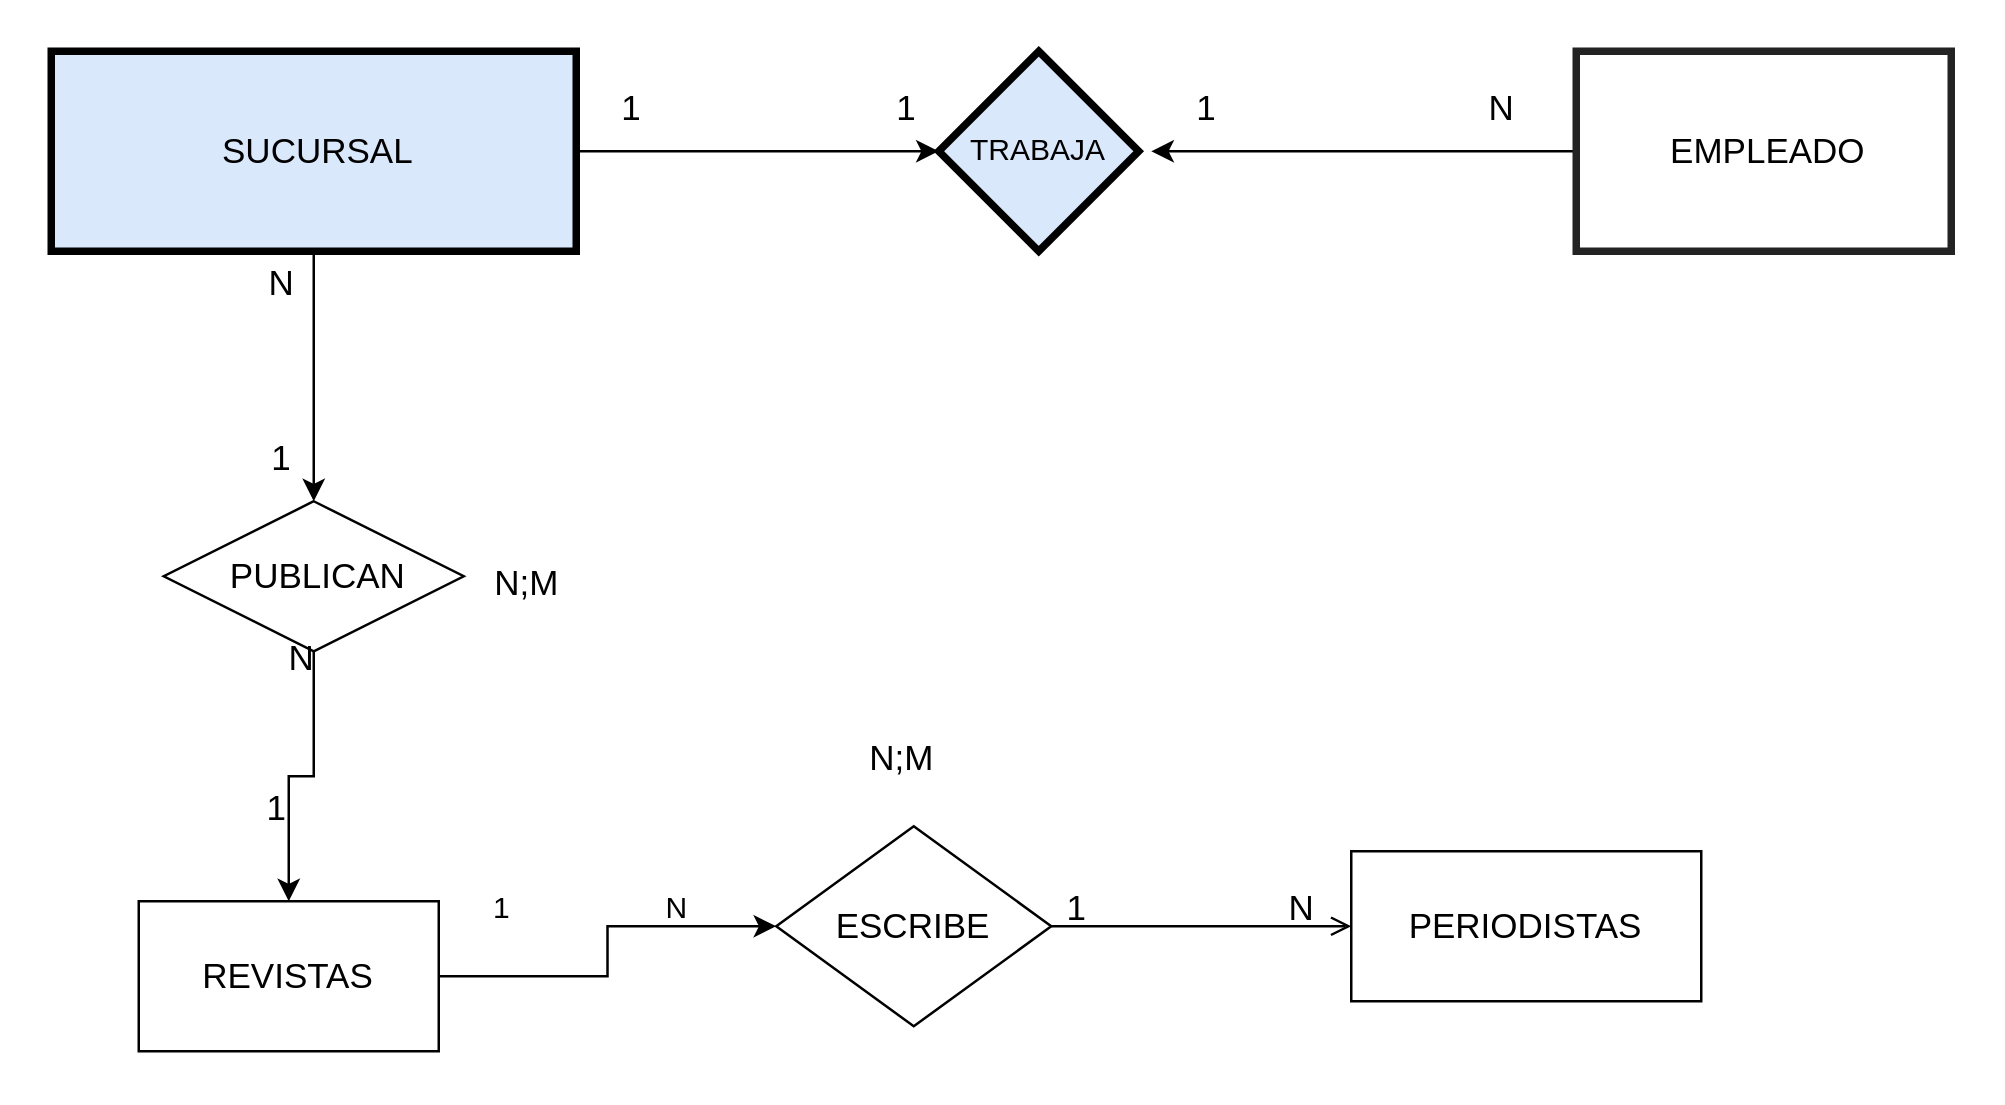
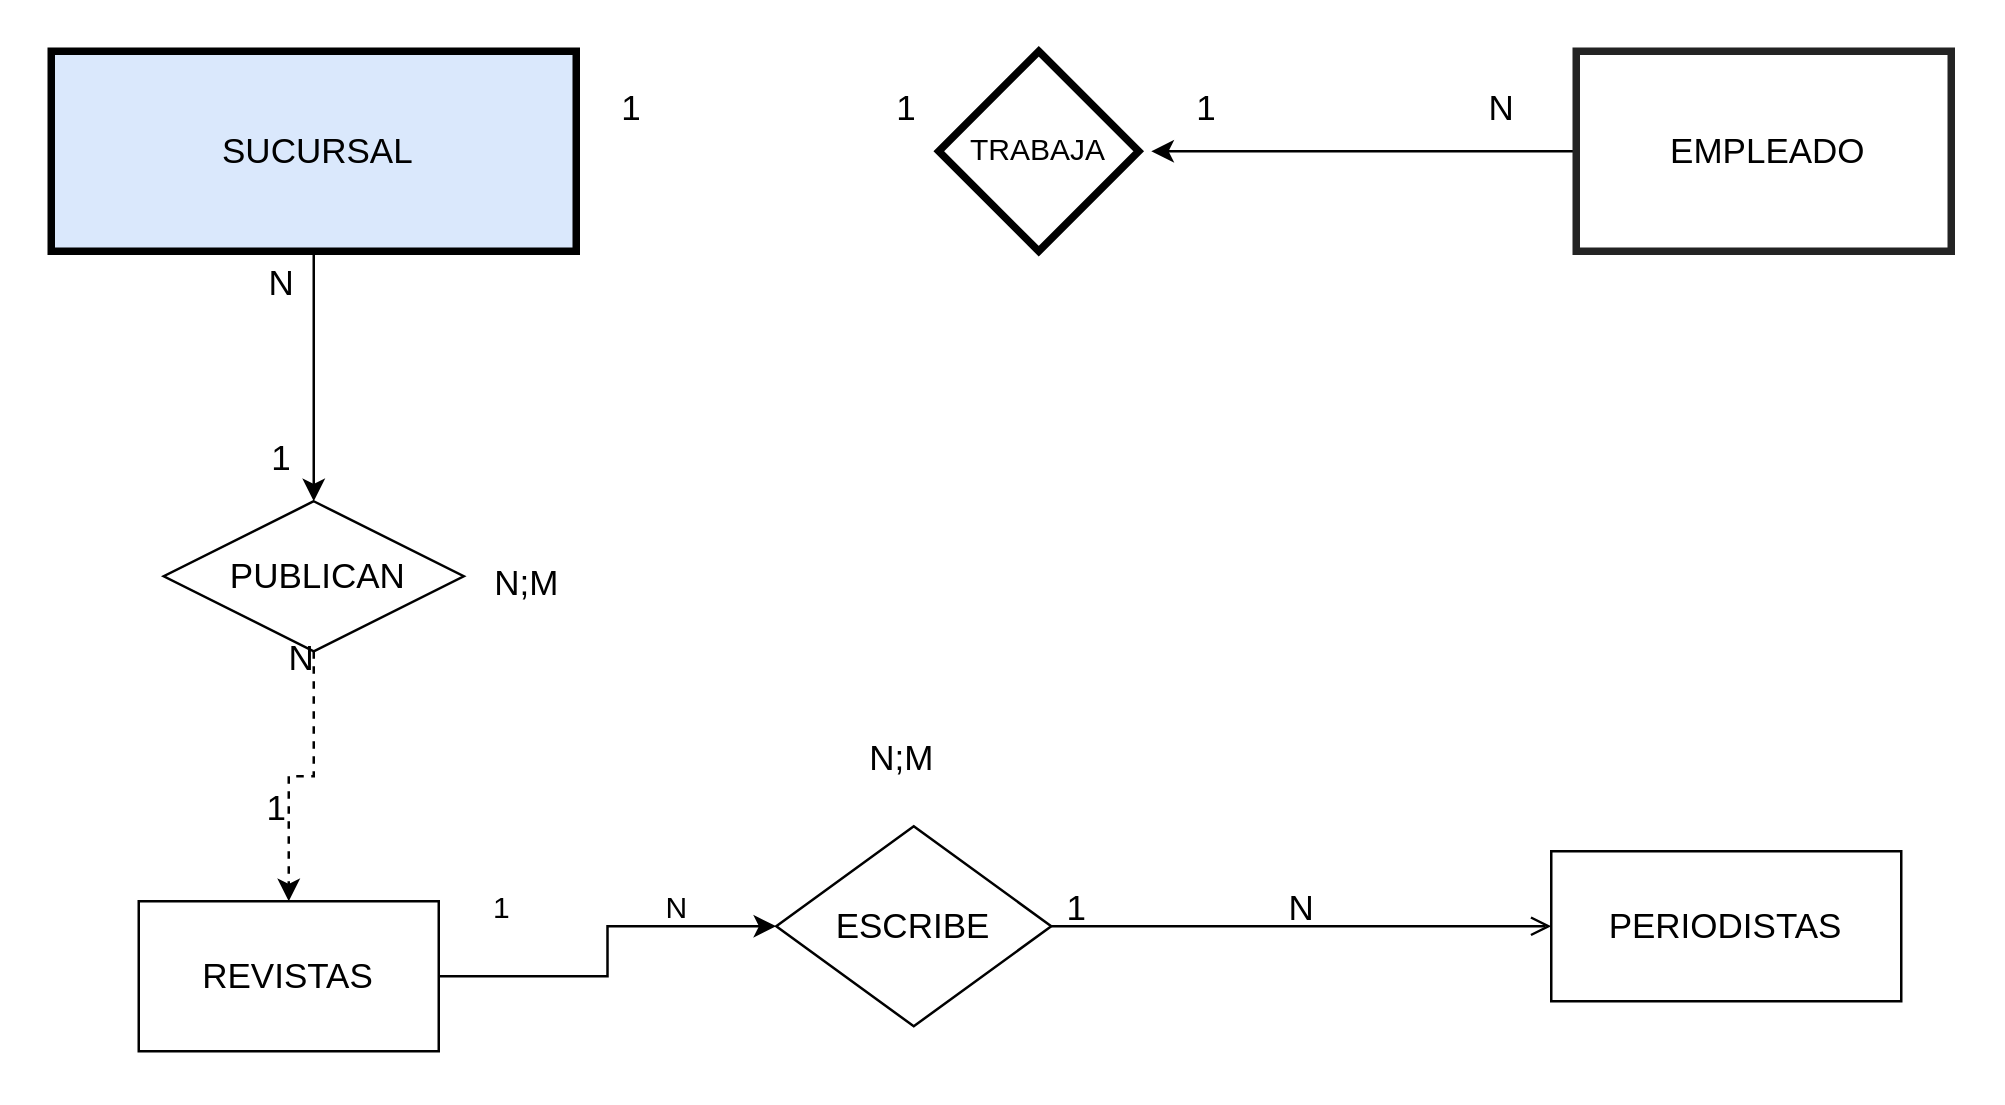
edge "SUCURSAL" -> "TRABAJA": removed
node "TRABAJA": fillcolor #dae8fc -> #ffffff
edge "PUBLICAN" -> "REVISTAS": style solid -> dashed
node "PERIODISTAS": moved (1526, 926) -> (1726, 926)
